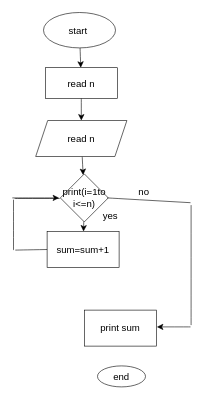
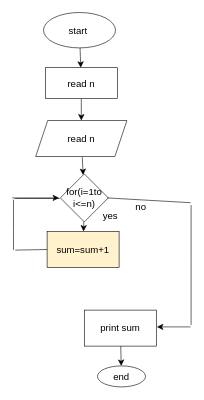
node "no": moved (144, 191) -> (141, 206)
node "print(i=1to i<=n)": label "print(i=1to i<=n)" -> "for(i=1to i<=n)"
node "sum=sum+1": fillcolor #ffffff -> #fff2cc
edge "print sum" -> "end": added
